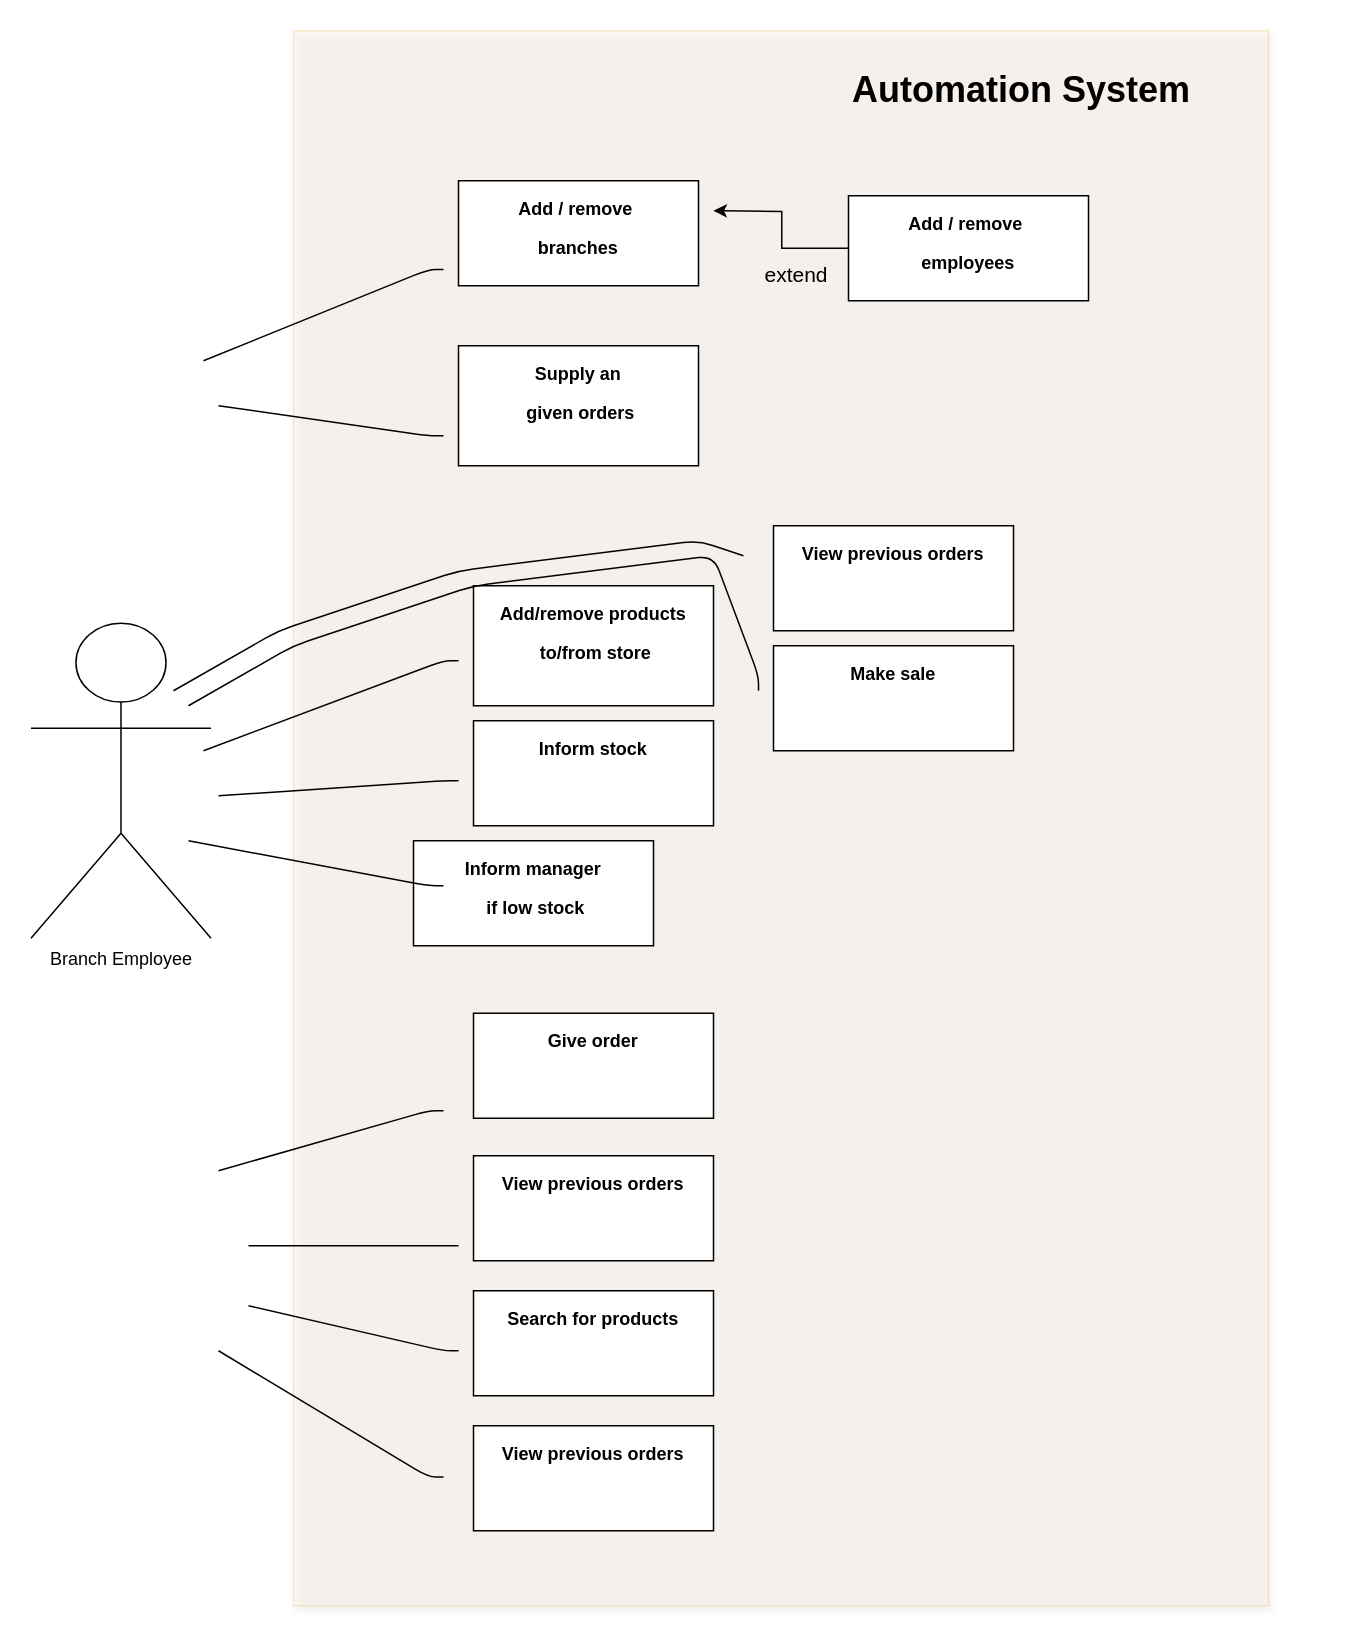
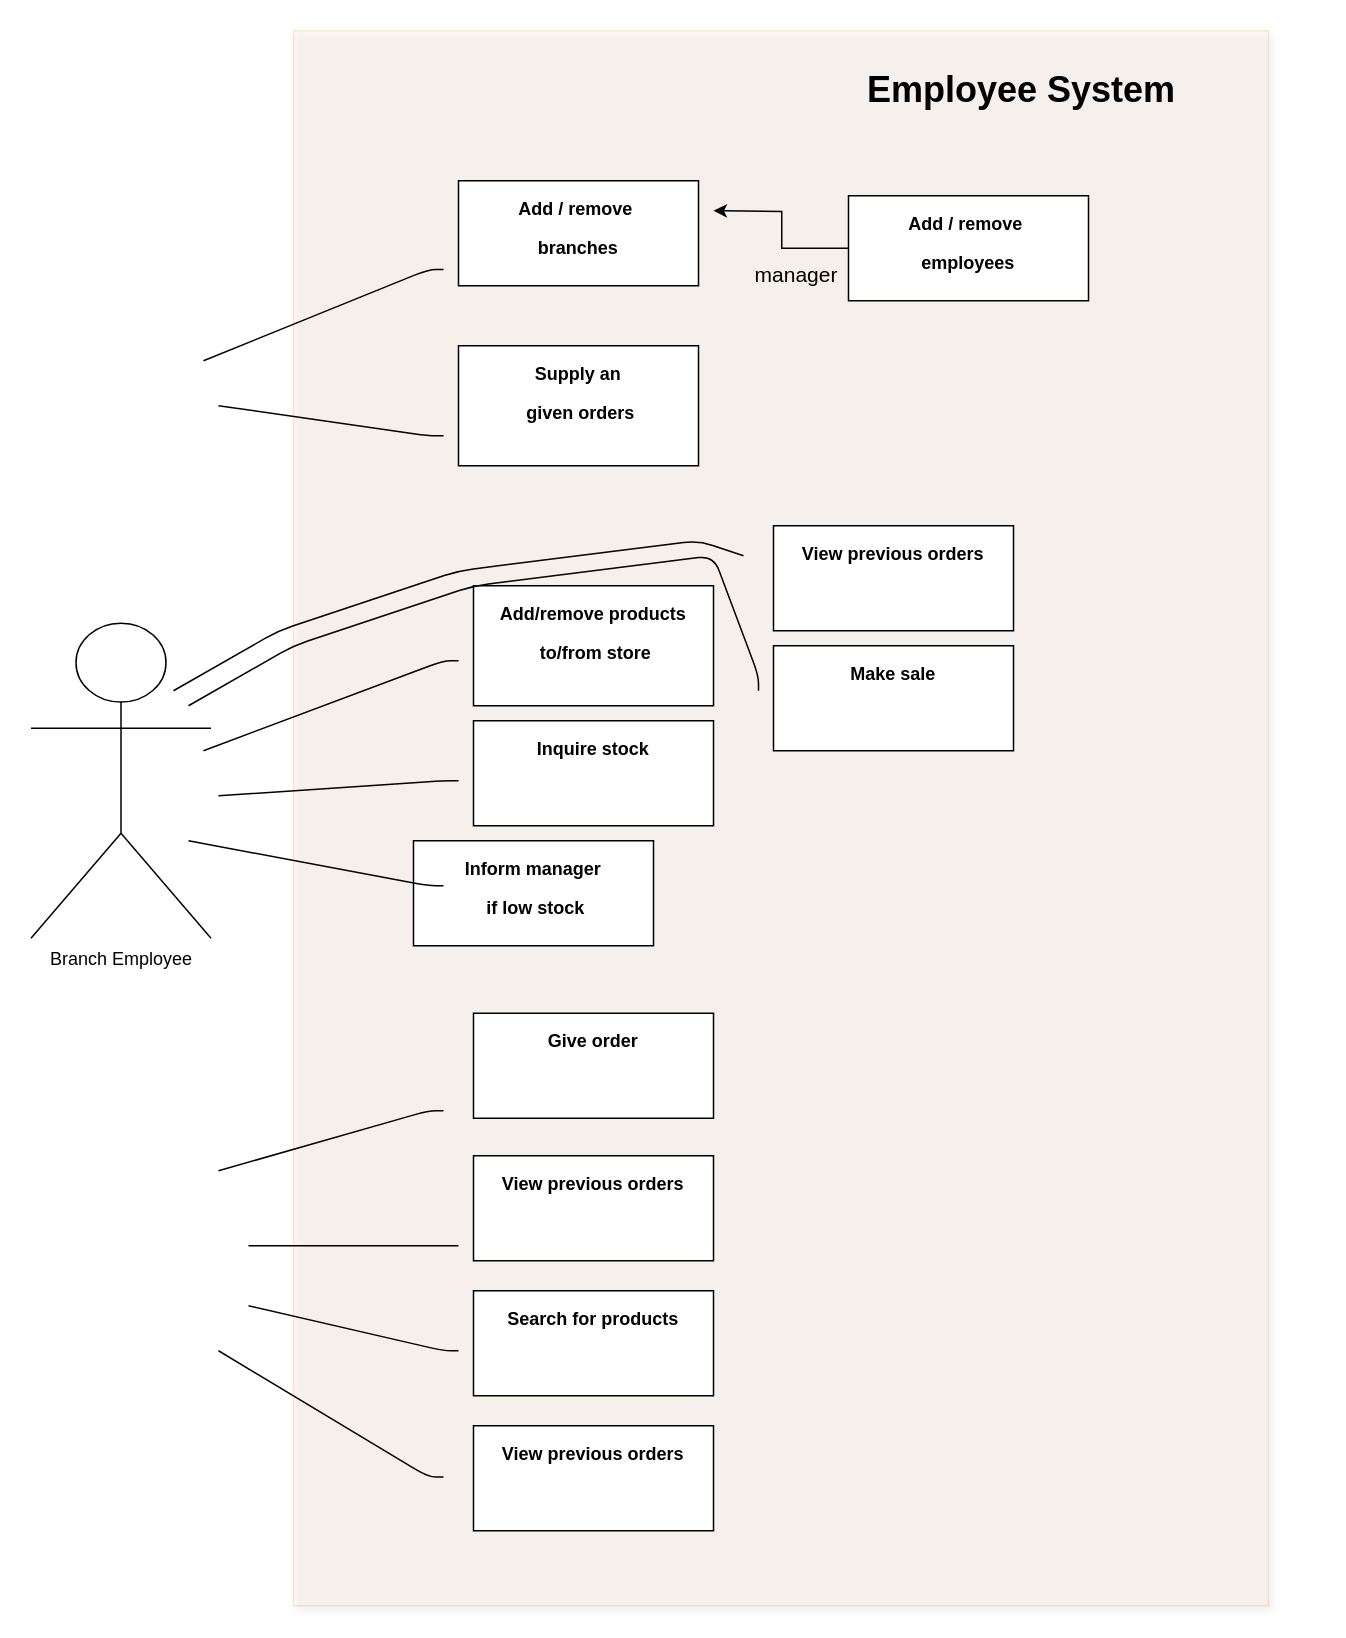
node "Automation System": label "Automation System" -> "Employee System"
node "extend": label "extend" -> "manager"
node "Inform stock": label "Inform stock" -> "Inquire stock"
